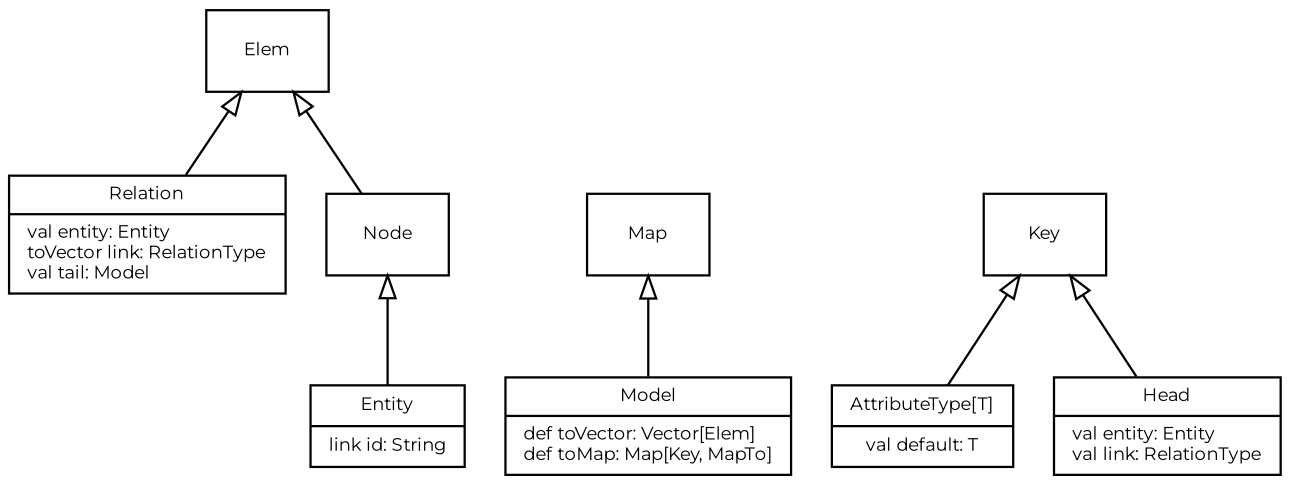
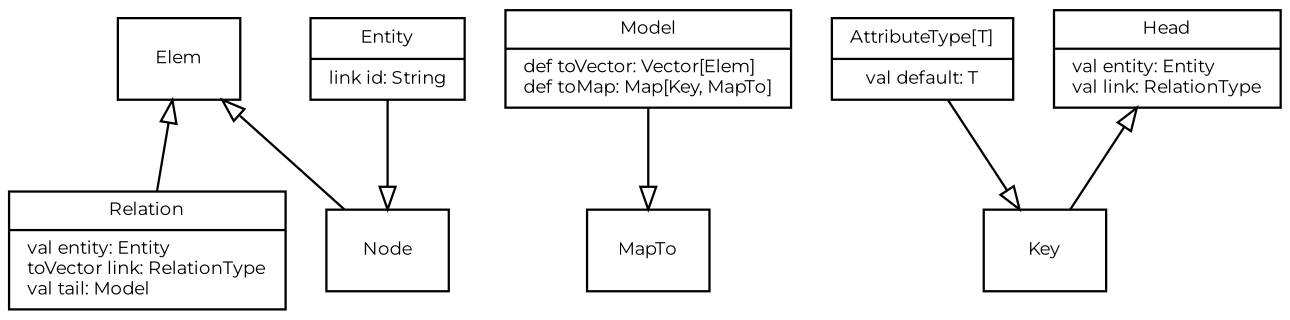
node "Map": label "Map" -> "MapTo"
edge "Head" -> "Key": reversed
